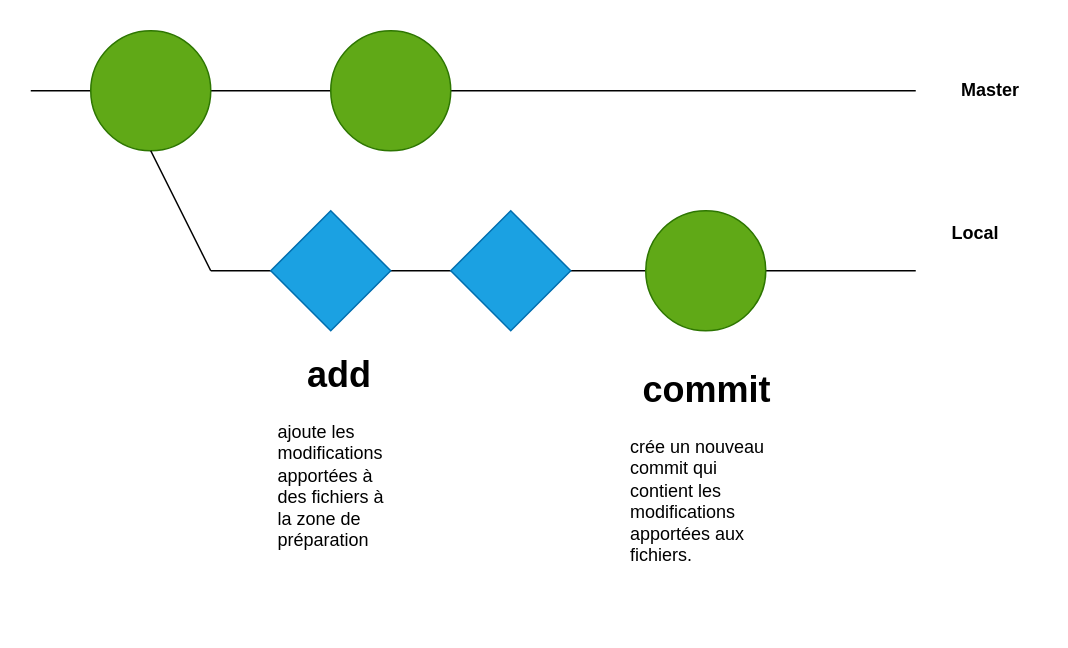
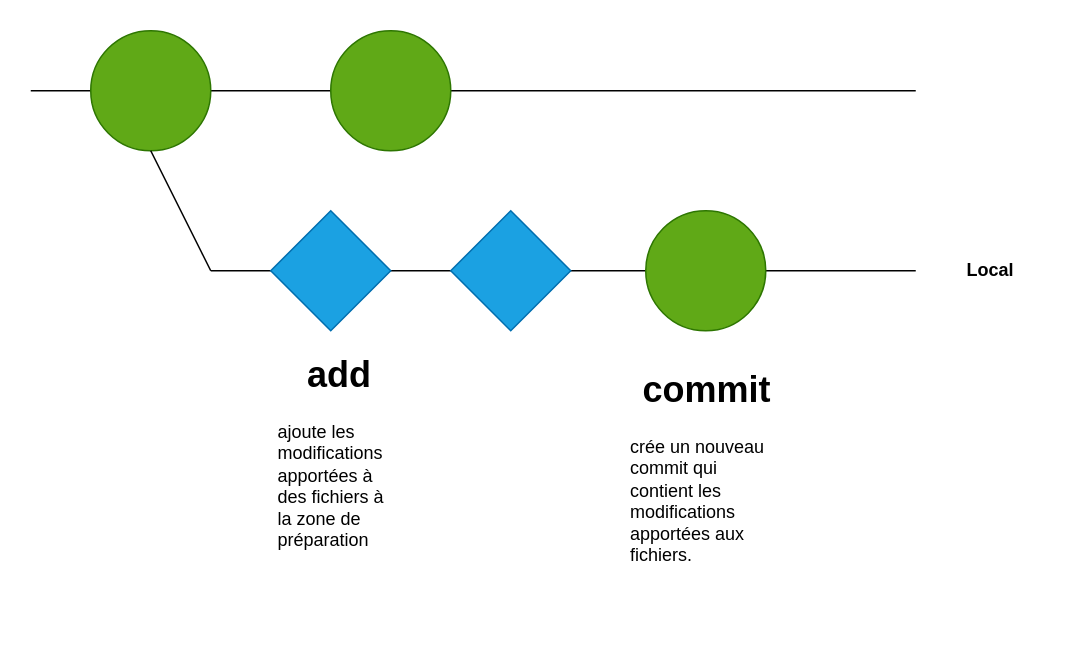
node "Master": removed
node "Local": moved (976, 233) -> (991, 271)
